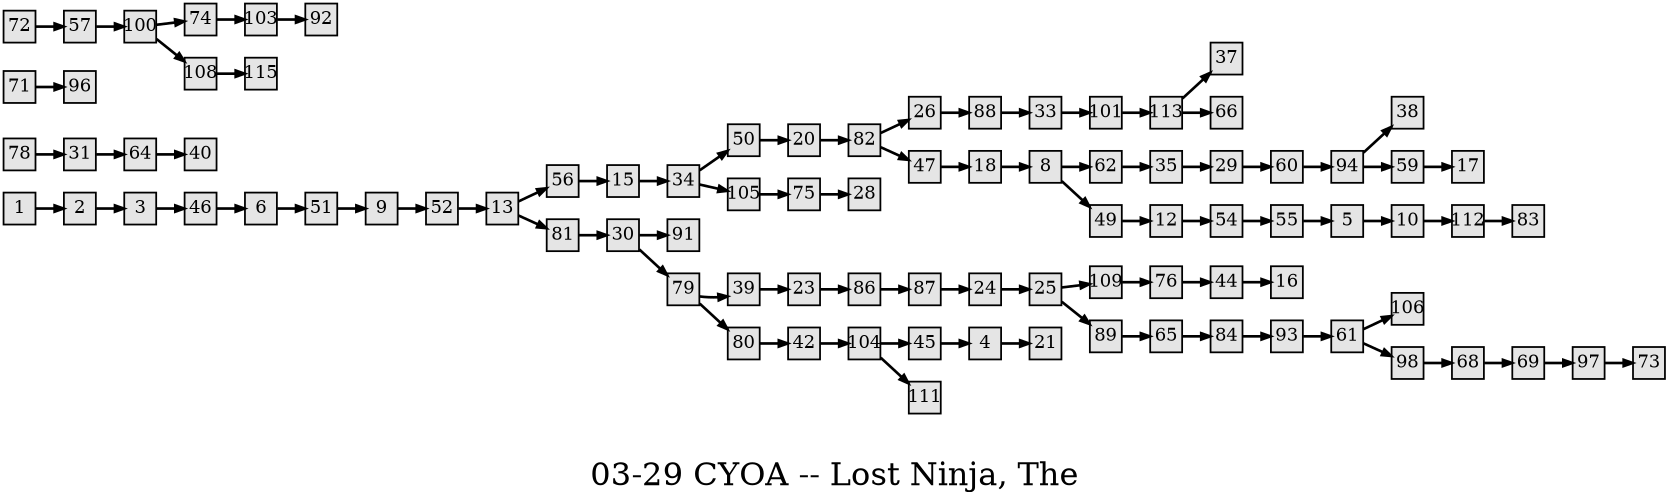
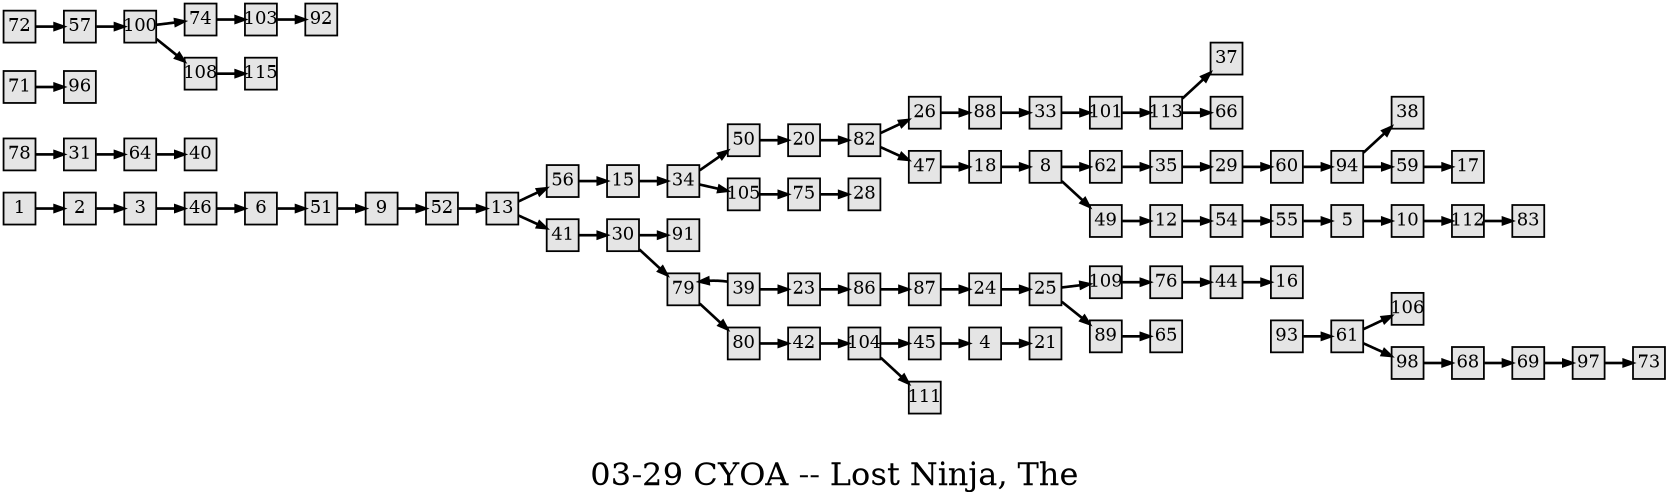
node "81": label "81" -> "41"
edge "79" -> "39": reversed
node "84": removed
